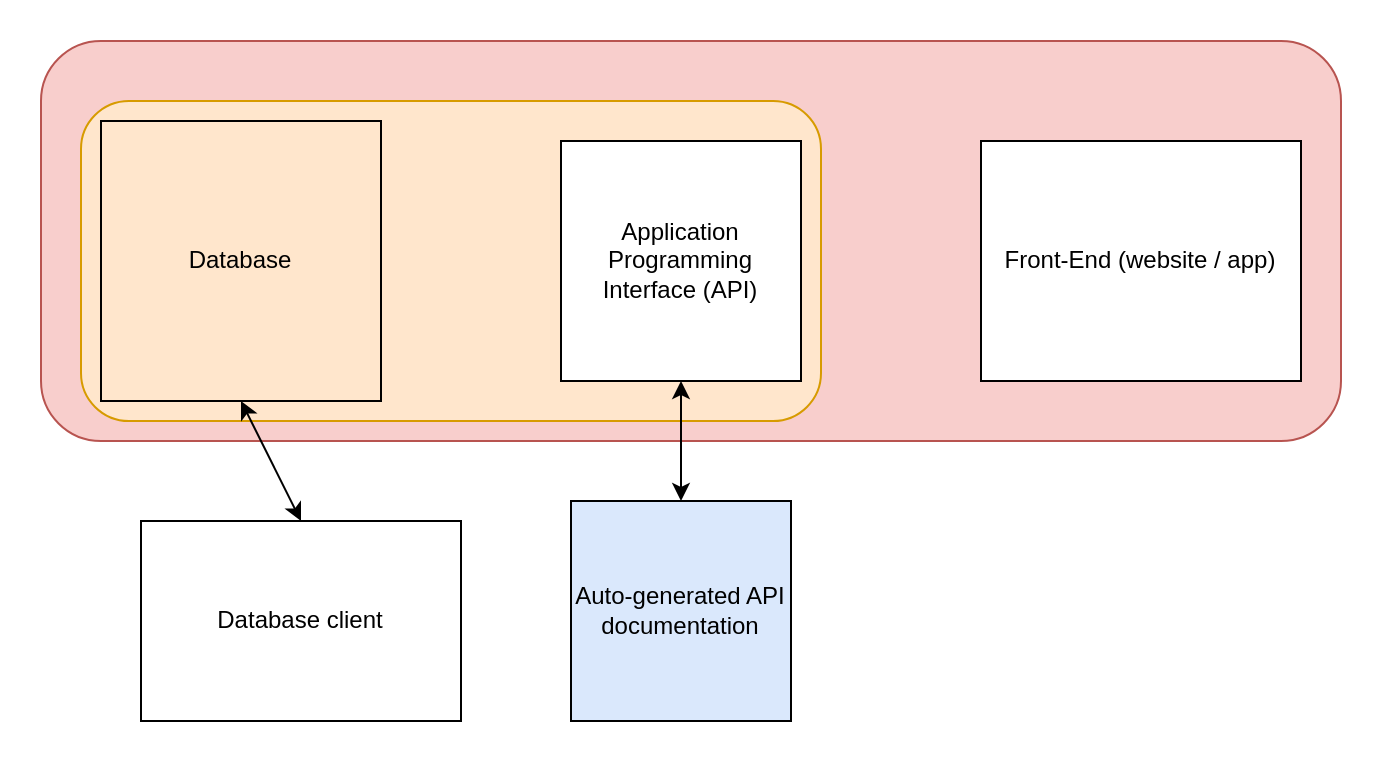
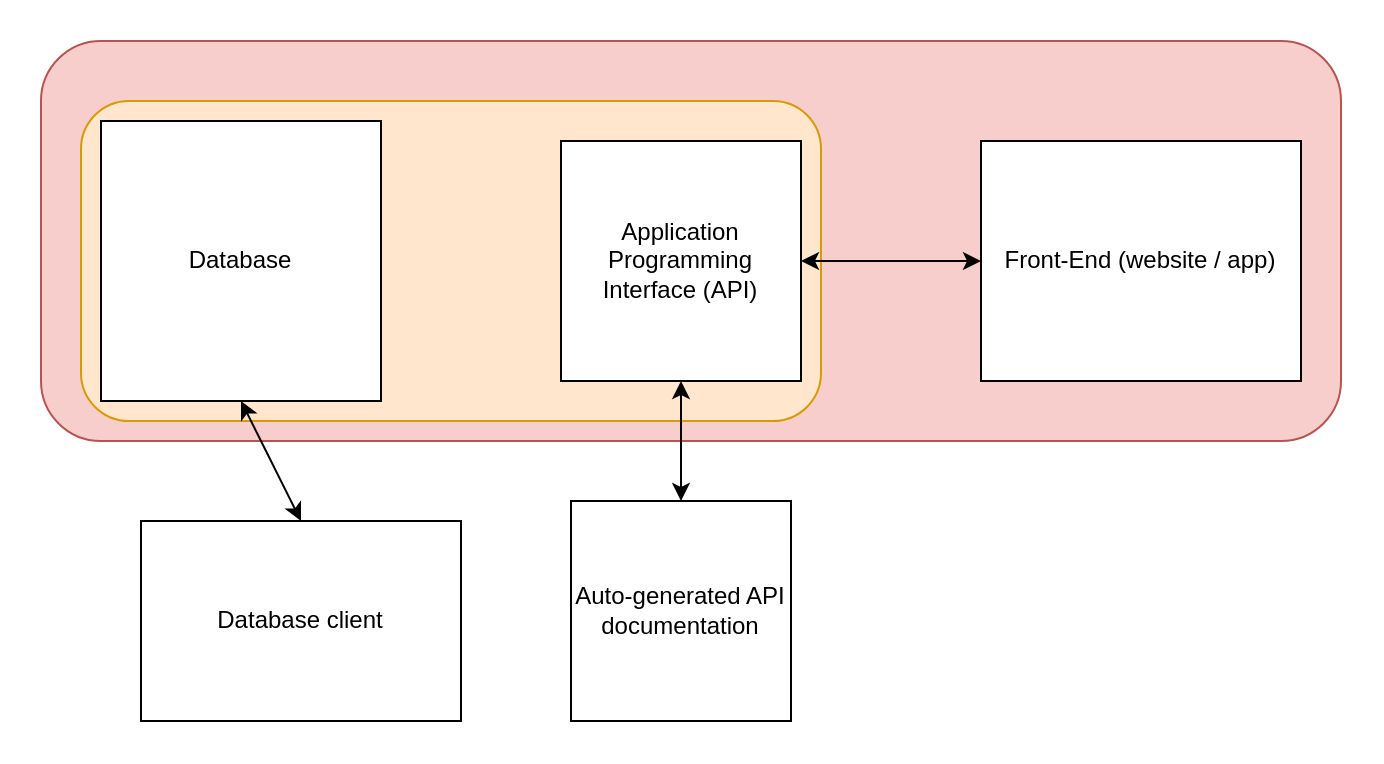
node "Database": fillcolor #ffe6cc -> #ffffff
edge "Application Programming Interface (API)" -- "Front-End (website / app)": added
node "Auto-generated API documentation": fillcolor #dae8fc -> #ffffff
